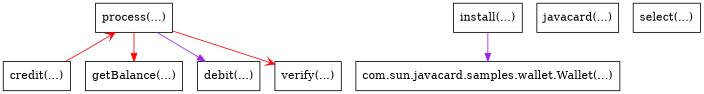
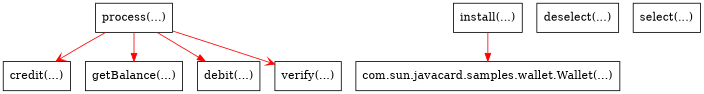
node "javacard(...)": label "javacard(...)" -> "deselect(...)"
edge "install(...)" -> "com.sun.javacard.samples.wallet.Wallet(...)": color purple -> red
edge "process(...)" -> "debit(...)": color purple -> red
edge "credit(...)" -> "process(...)": reversed
